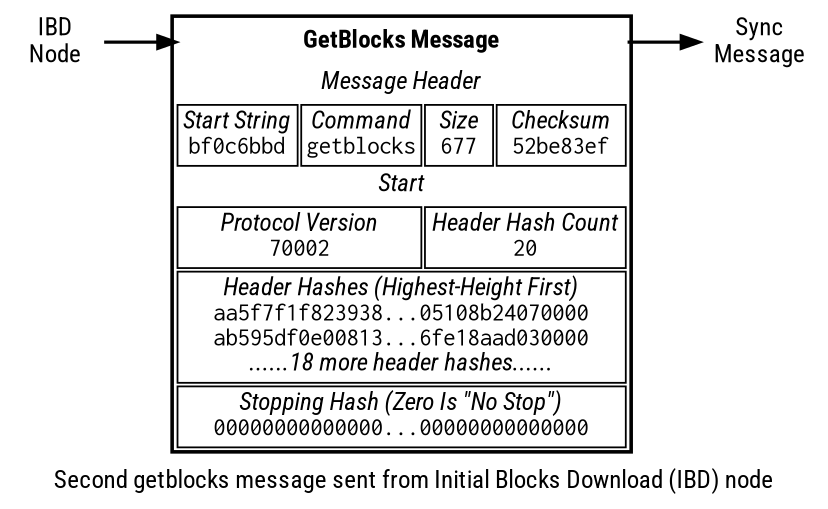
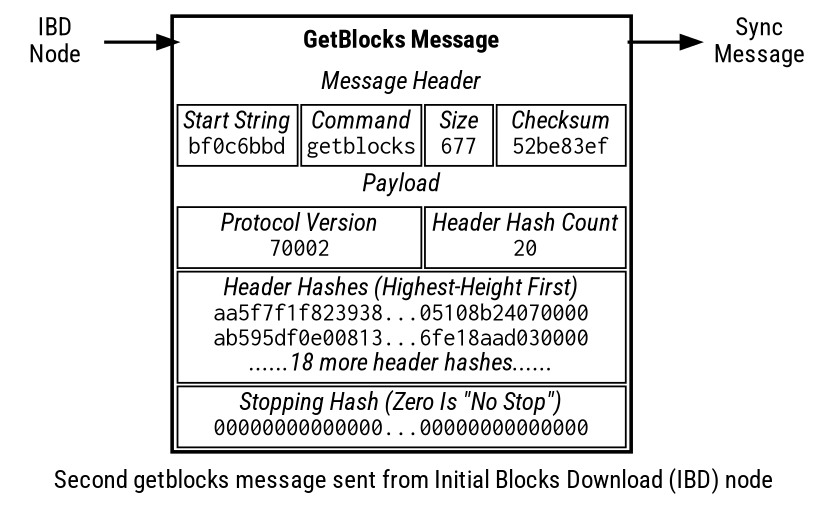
node "GetBlocks Message": text "Start" -> "Payload"
